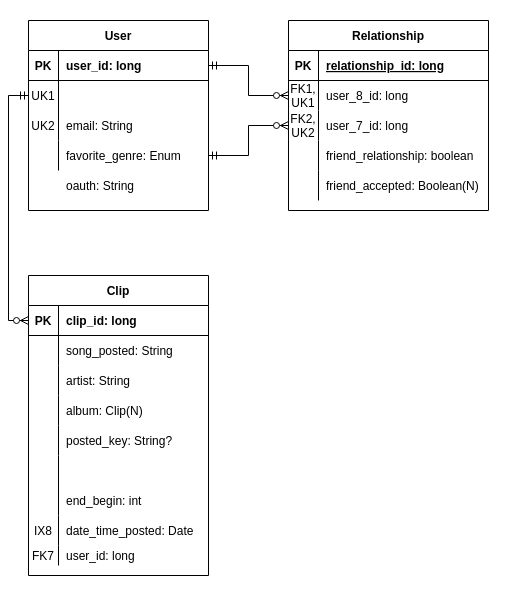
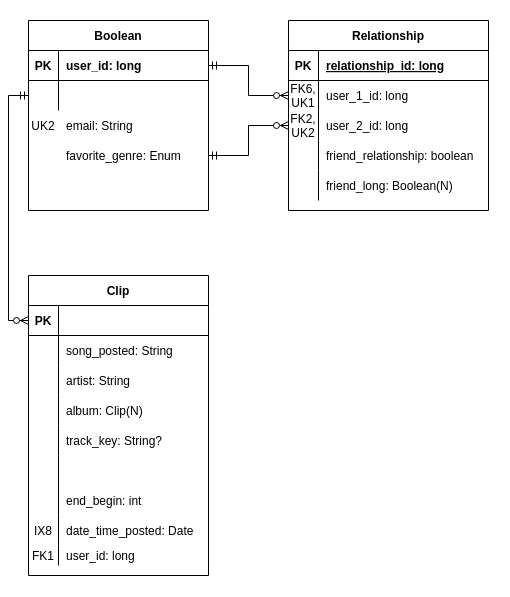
node "User": label "User" -> "Boolean"
node "FK1, UK1": label "FK1, UK1" -> "FK6, UK1"
node "UK1": removed
node "user_8_id: long": label "user_8_id: long" -> "user_1_id: long"
node "user_7_id: long": label "user_7_id: long" -> "user_2_id: long"
node "oauth: String": removed
node "friend_accepted: Boolean(N)": label "friend_accepted: Boolean(N)" -> "friend_long: Boolean(N)"
node "clip_id: long": removed
node "posted_key: String?": label "posted_key: String?" -> "track_key: String?"
node "FK7": label "FK7" -> "FK1"
